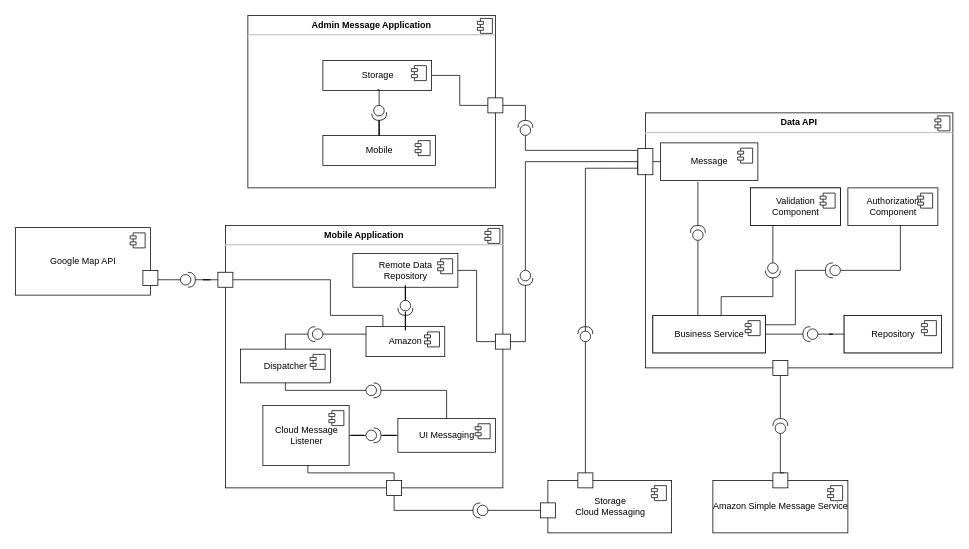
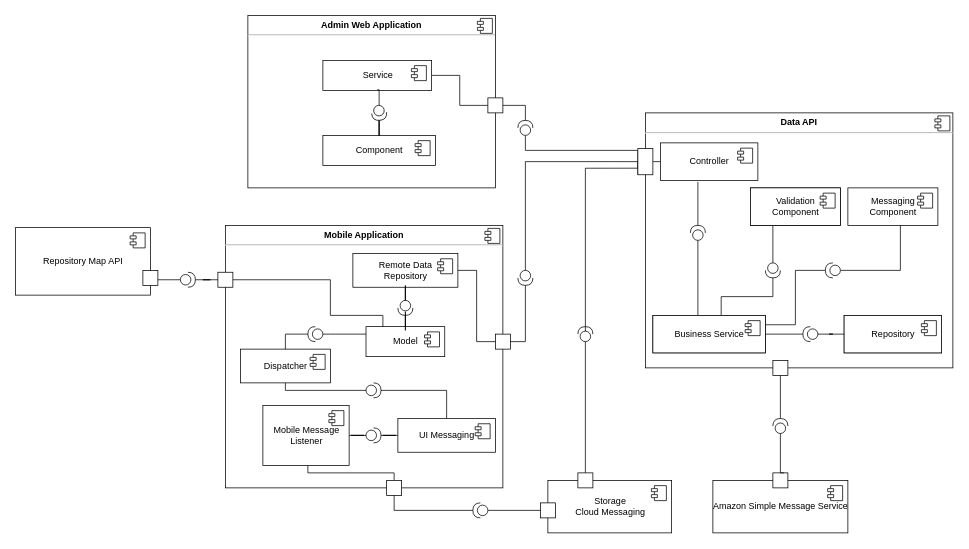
node "Admin Message Application": label "Admin Message Application" -> "Admin Web Application"
node "Storage": label "Storage" -> "Service"
node "Mobile": label "Mobile" -> "Component"
node "Message": label "Message" -> "Controller"
node "Authorization Component": label "Authorization Component" -> "Messaging Component"
node "Google Map API": label "Google Map API" -> "Repository Map API"
node "Amazon": label "Amazon" -> "Model"
node "Cloud Message Listener": label "Cloud Message Listener" -> "Mobile Message Listener"
